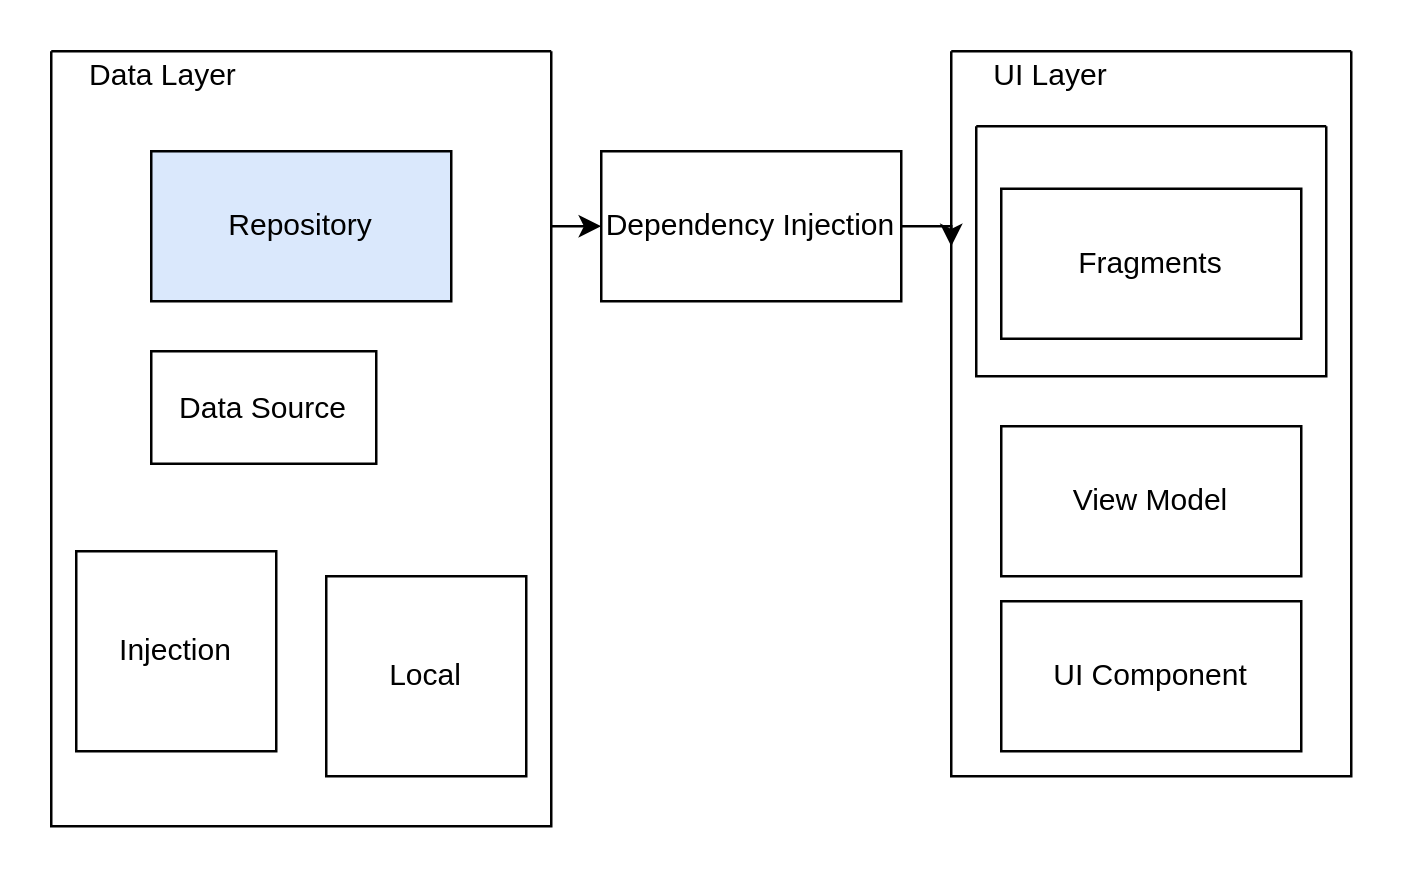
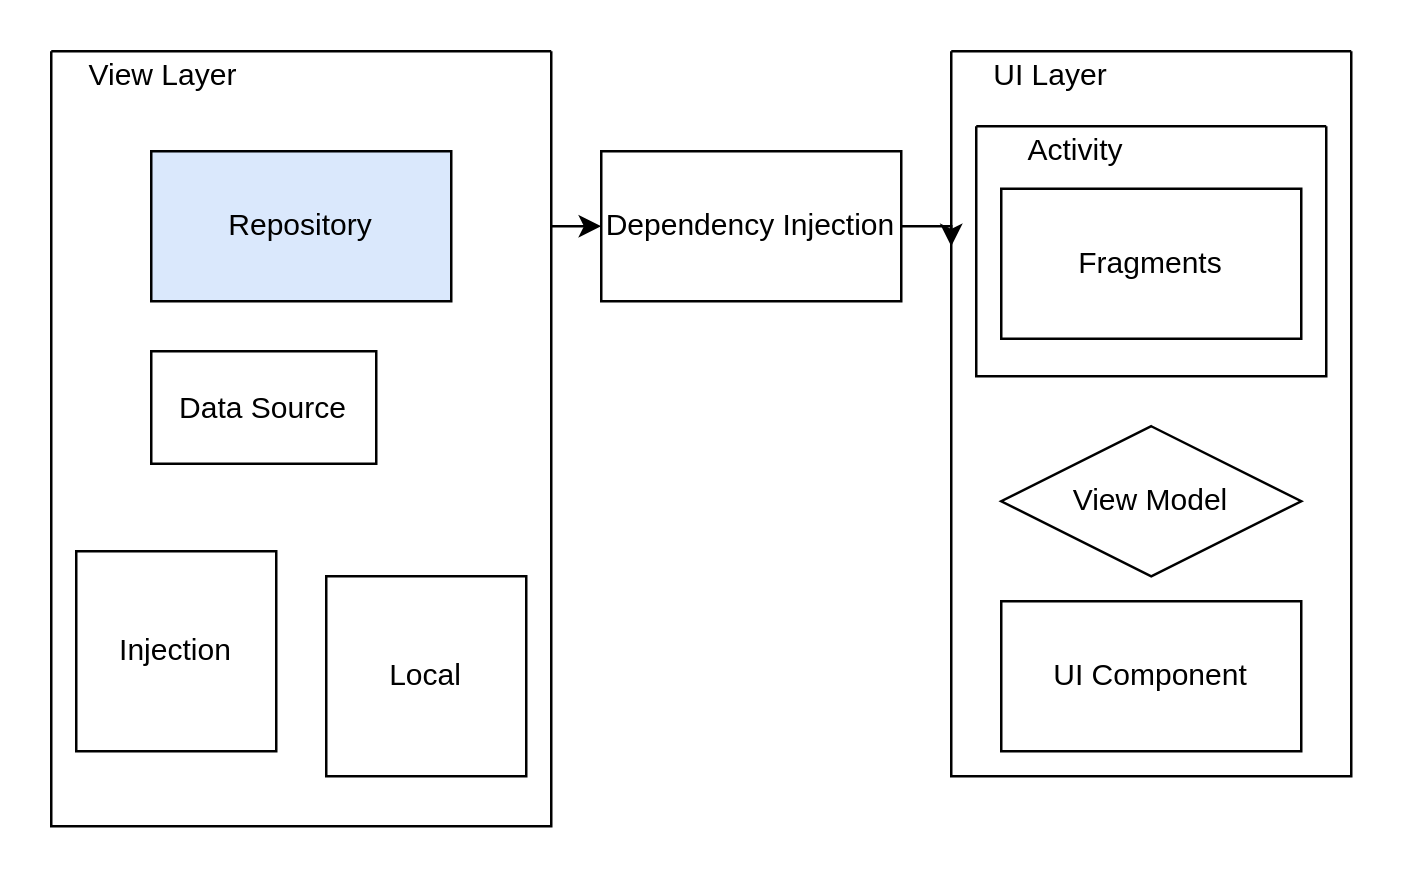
node "Data Layer": label "Data Layer" -> "View Layer"
node "Activity": added
node "View Model": shape rectangle -> diamond
